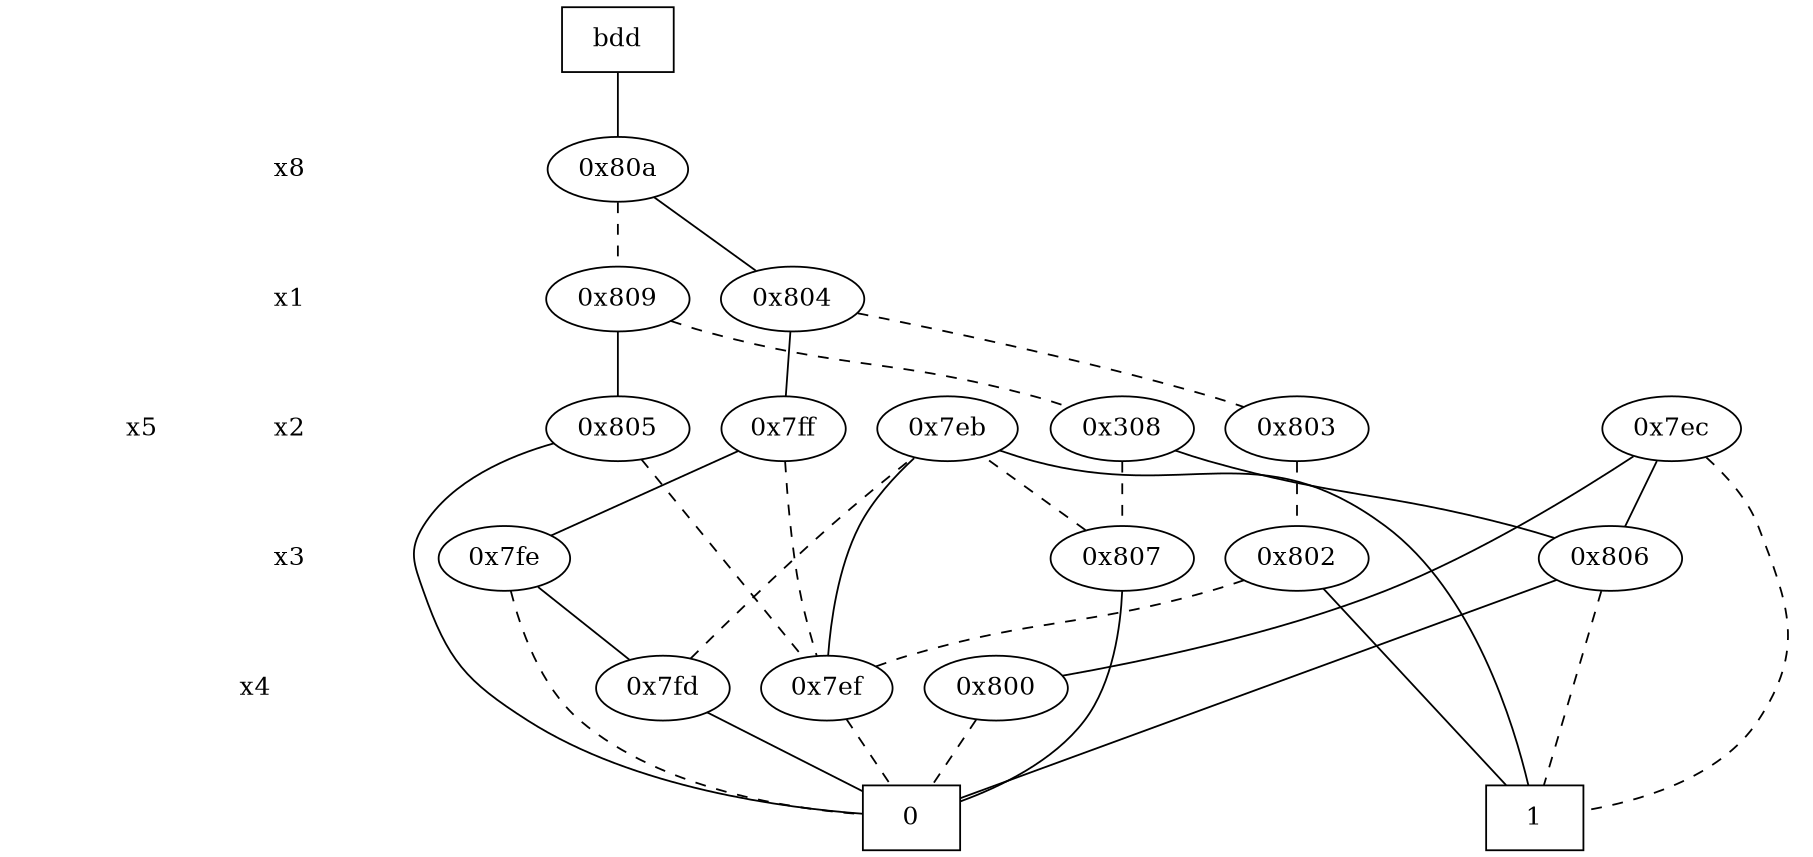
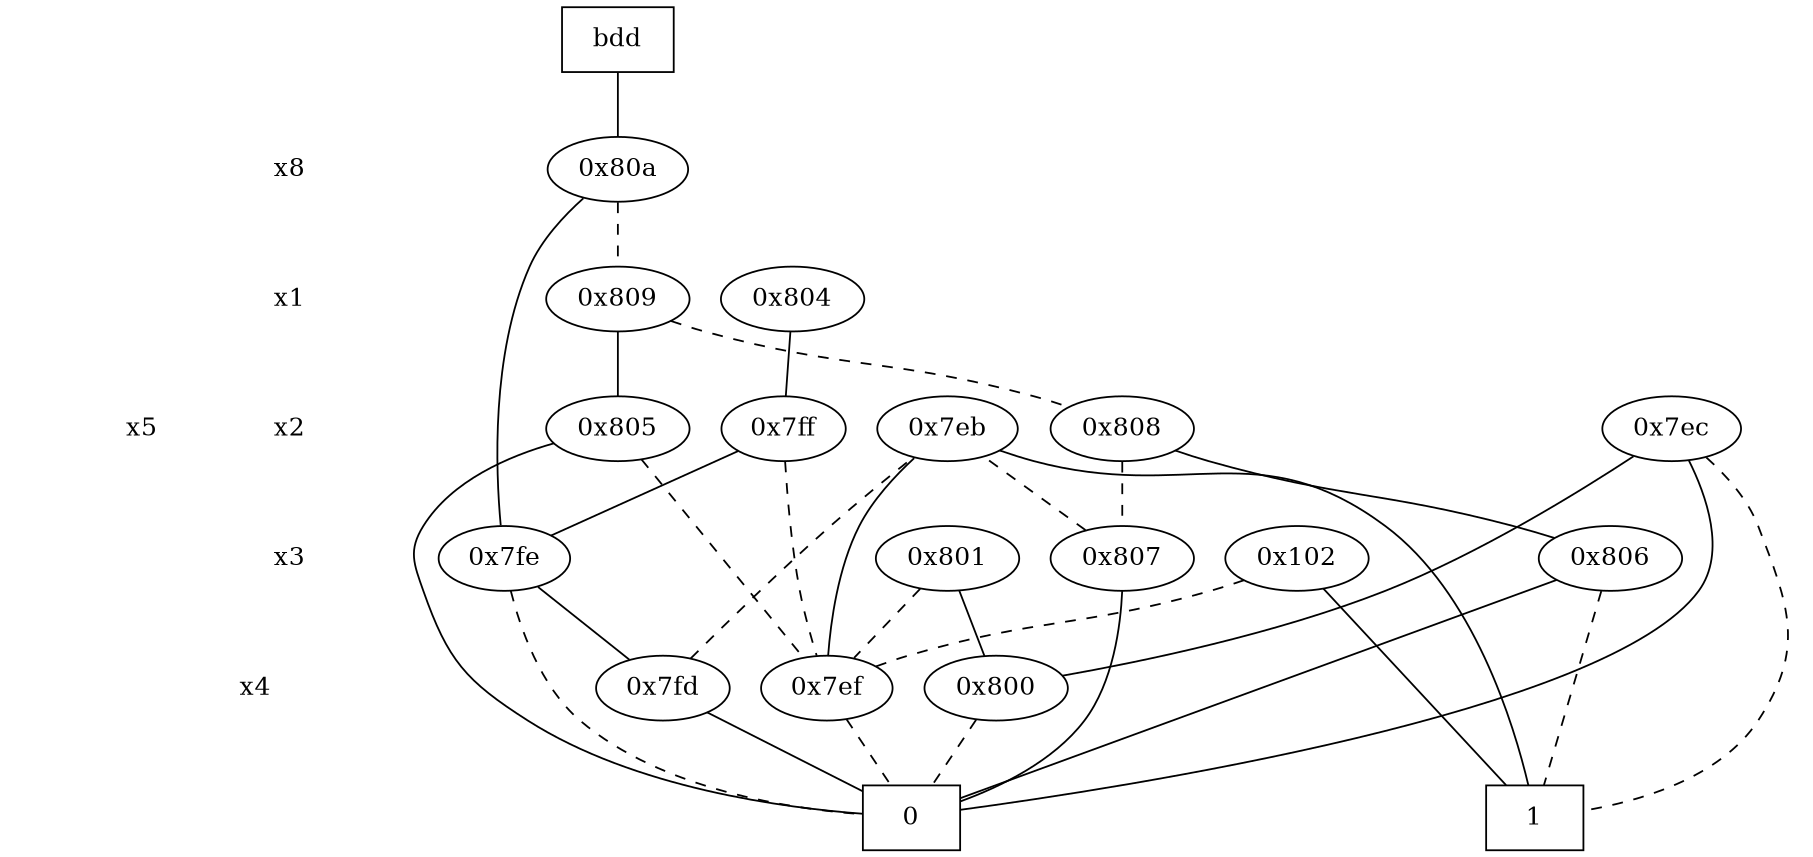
edge "0x80a" -- "0x804": now "0x80a" -- "0x7fe"
node "0x308": label "0x308" -> "0x808"
node "0x803": removed
edge "0x7ec" -- "0x806": now "0x7ec" -- "0"
node "0x801": added
node "0x802": label "0x802" -> "0x102"
